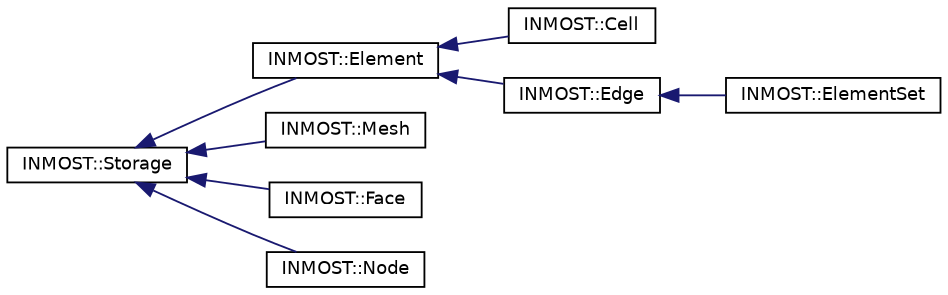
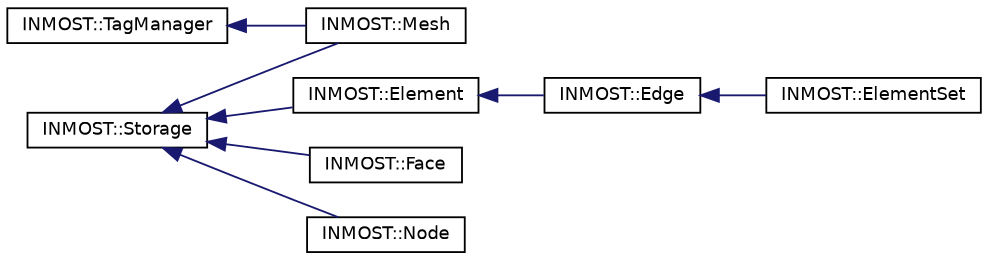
node "INMOST::TagManager": added
node "INMOST::Cell": removed
